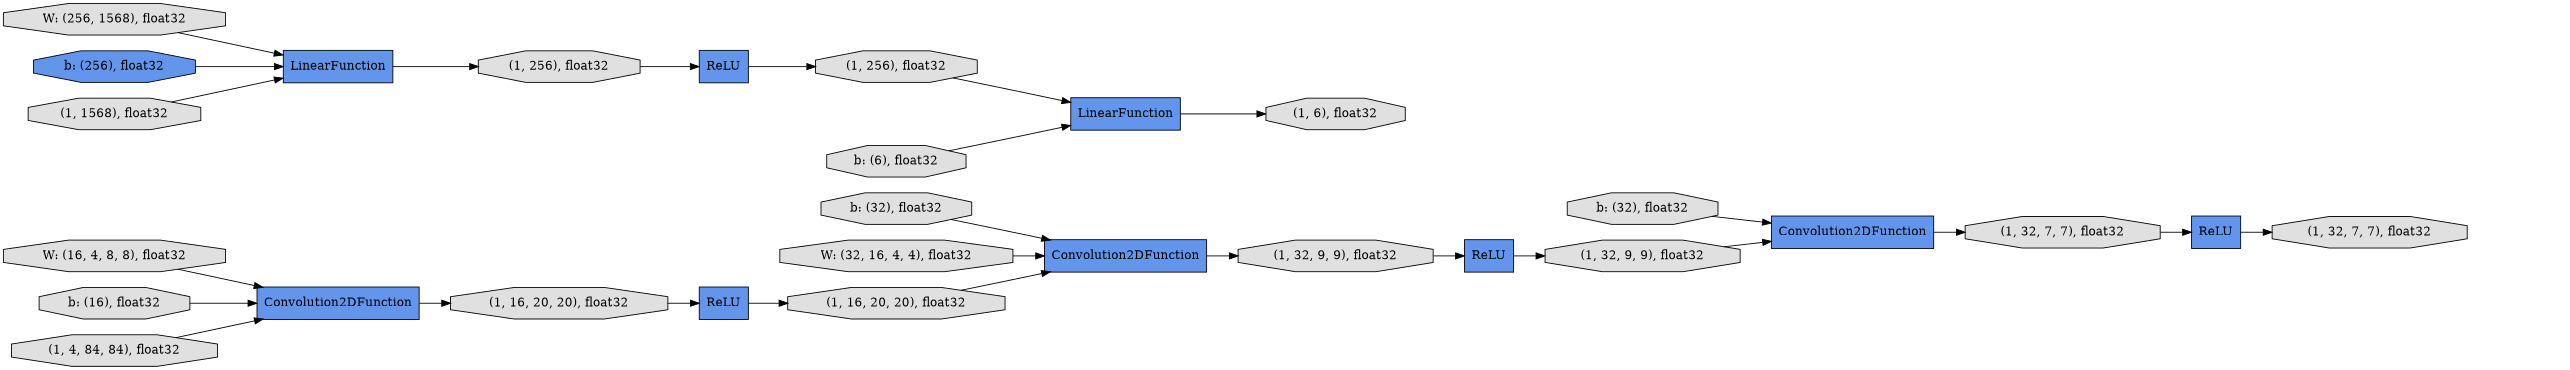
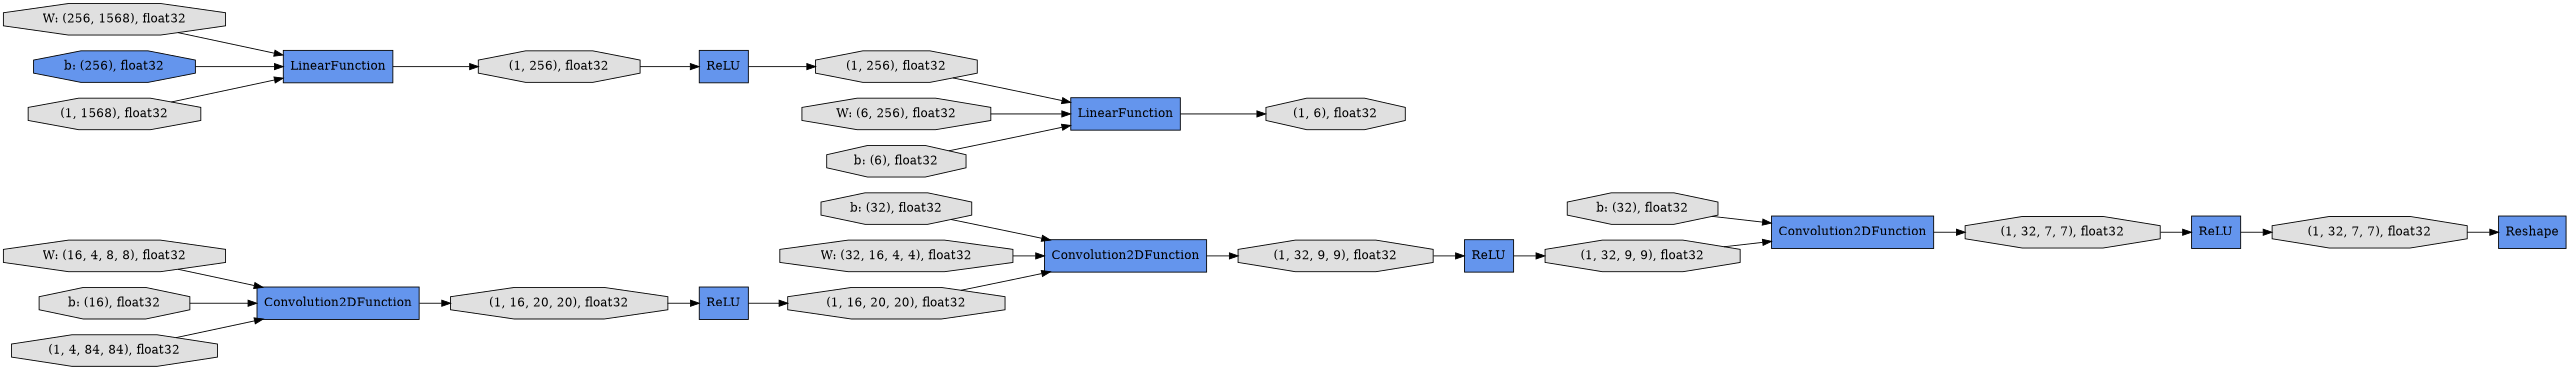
node "W: (6, 256), float32": added
node "Reshape": added
